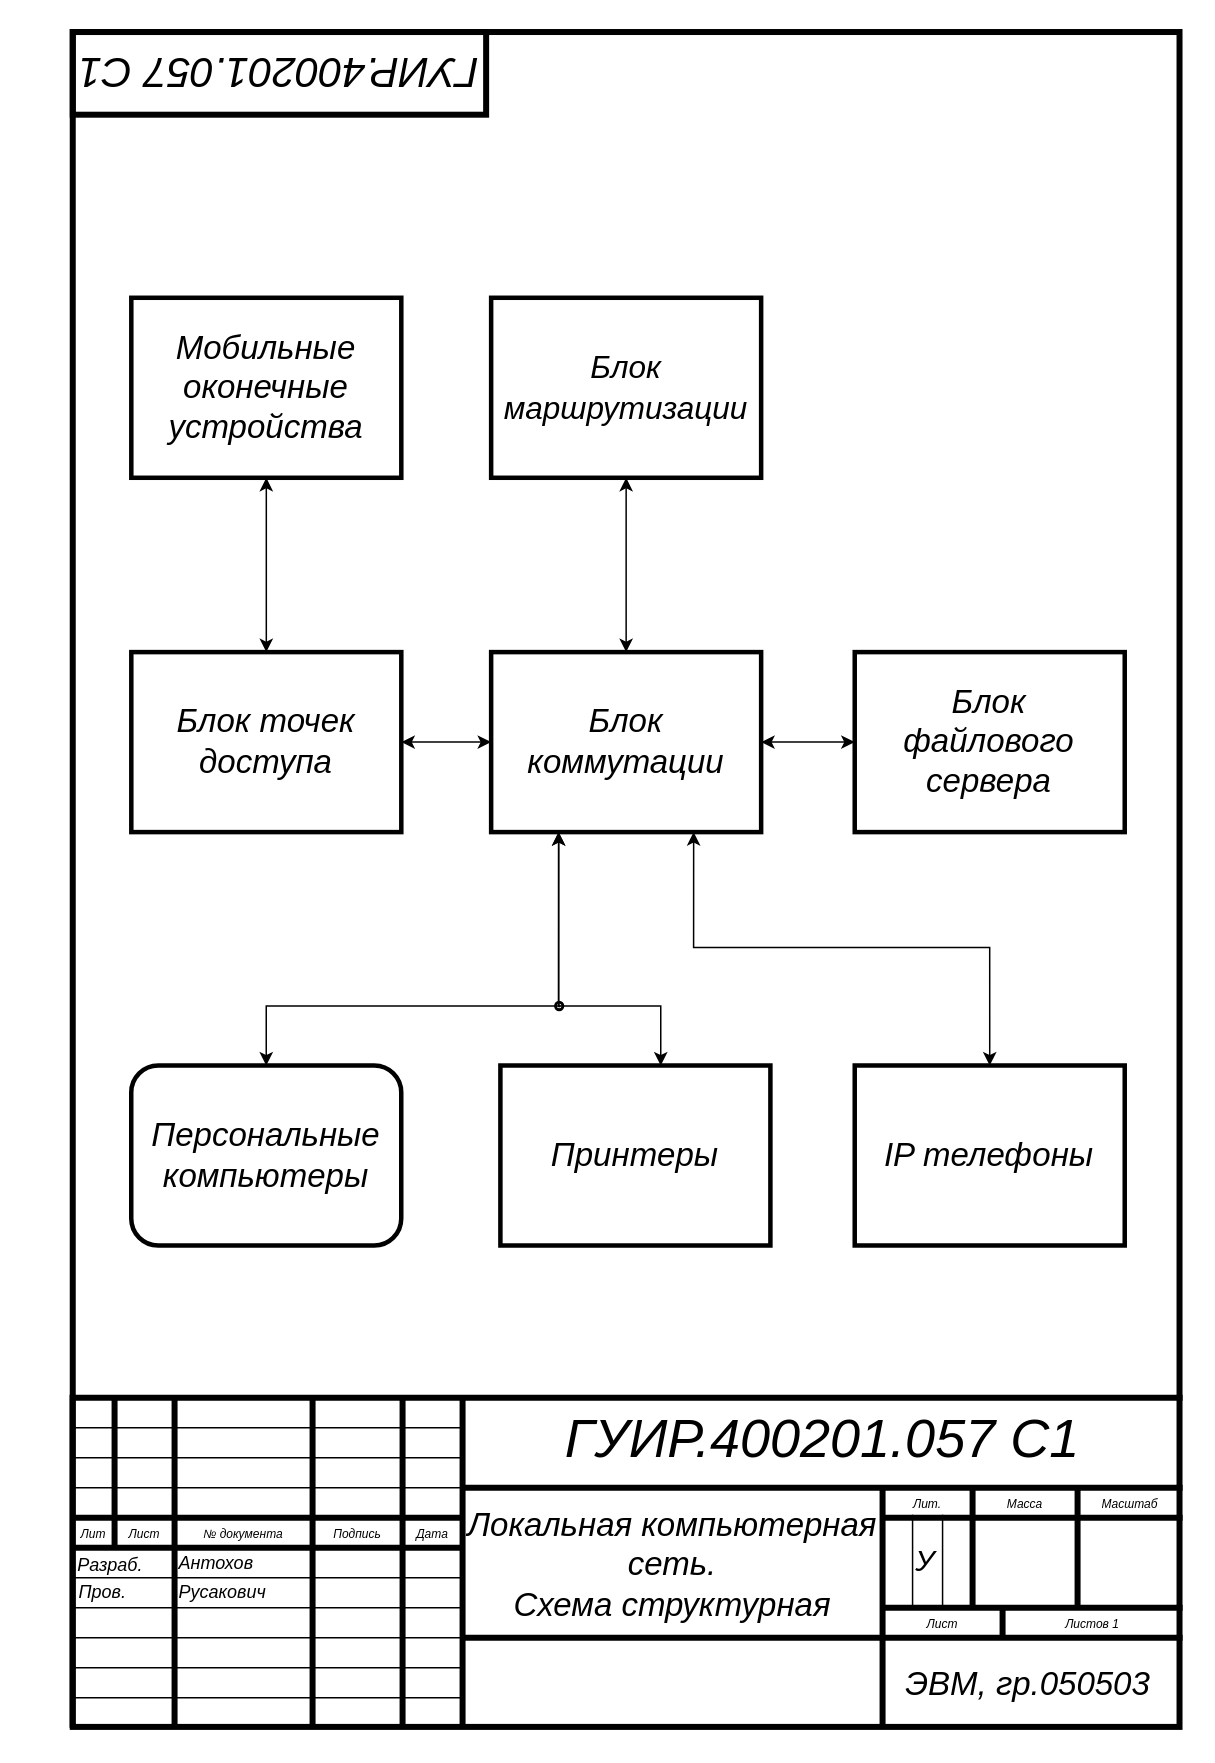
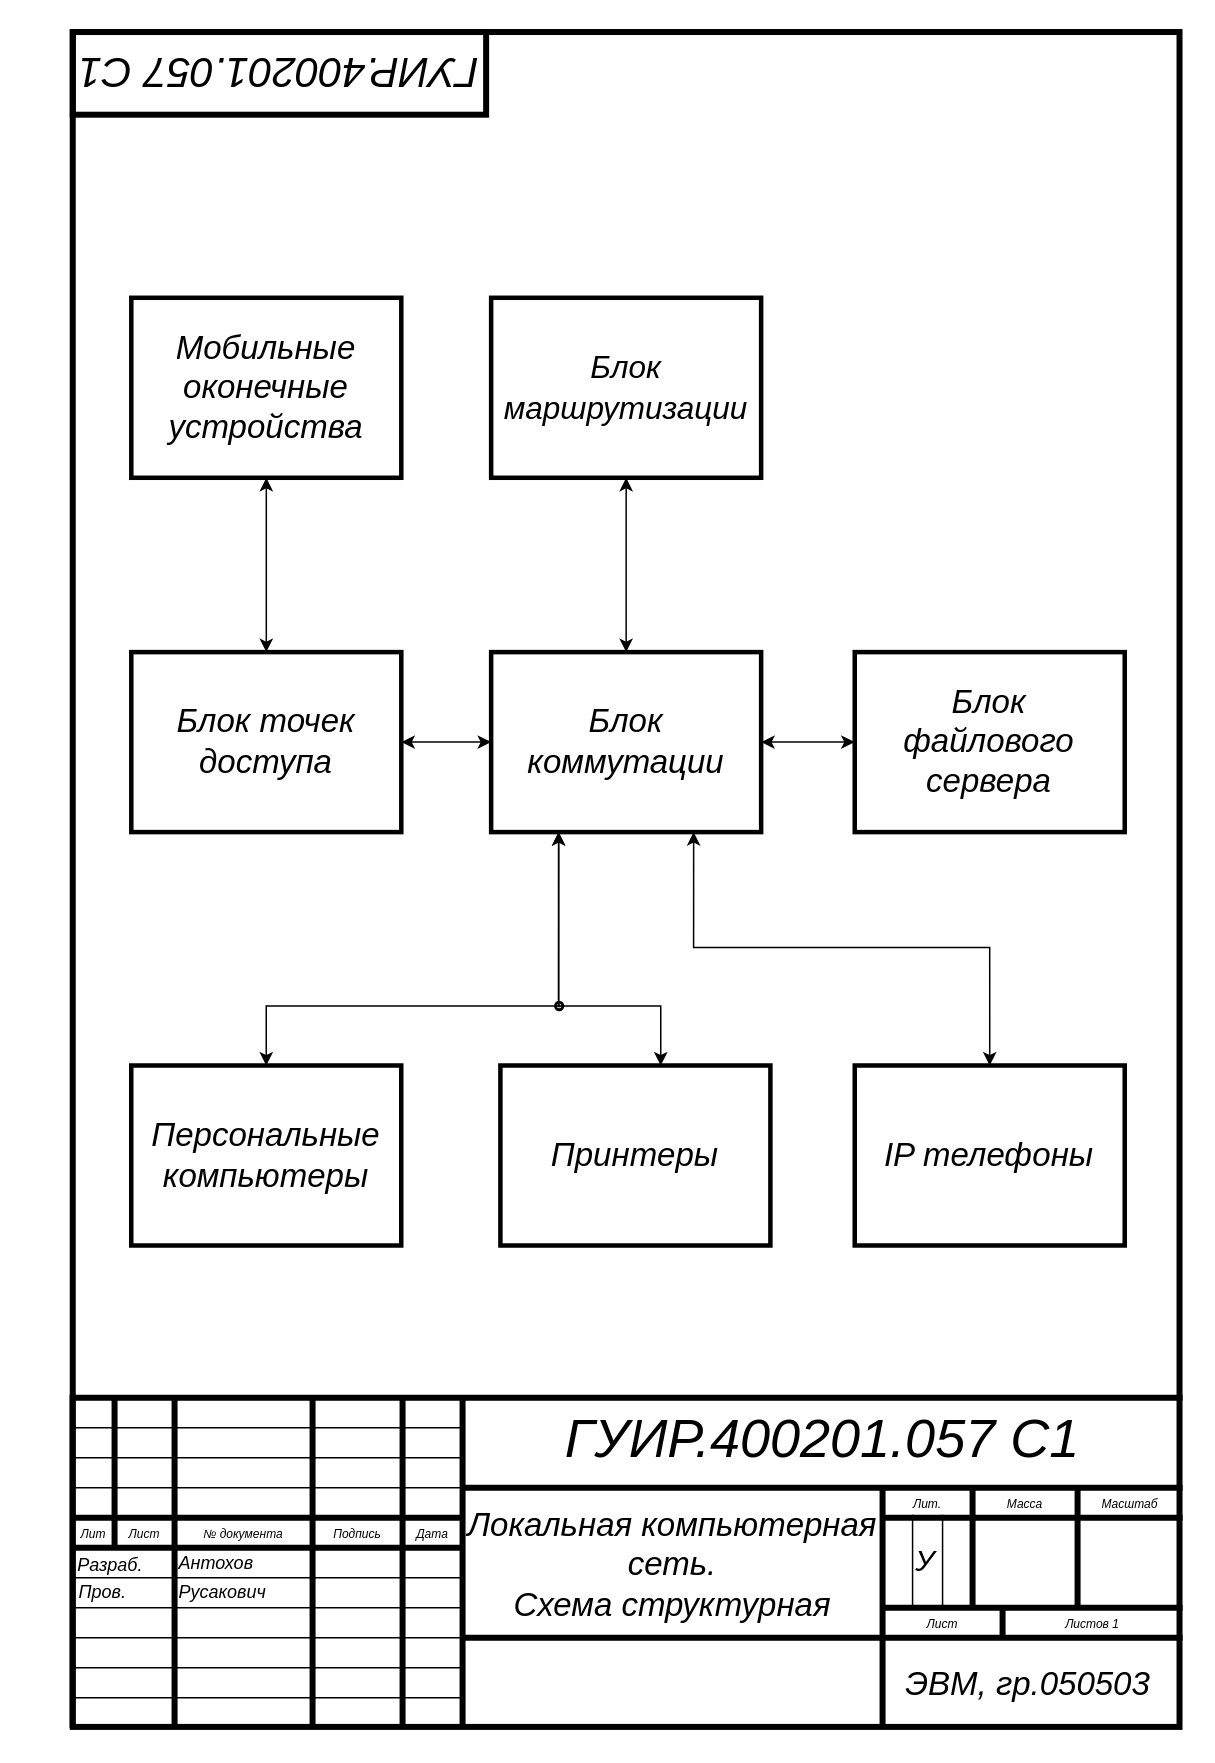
node "Персональные компьютеры": shape rounded rectangle -> rectangle
